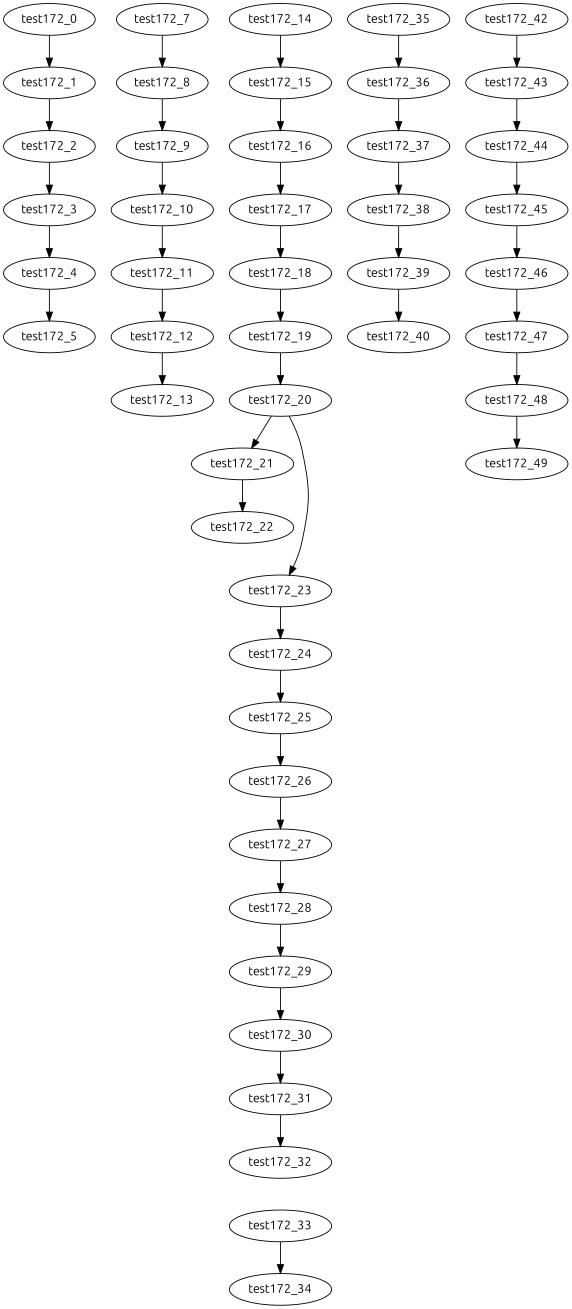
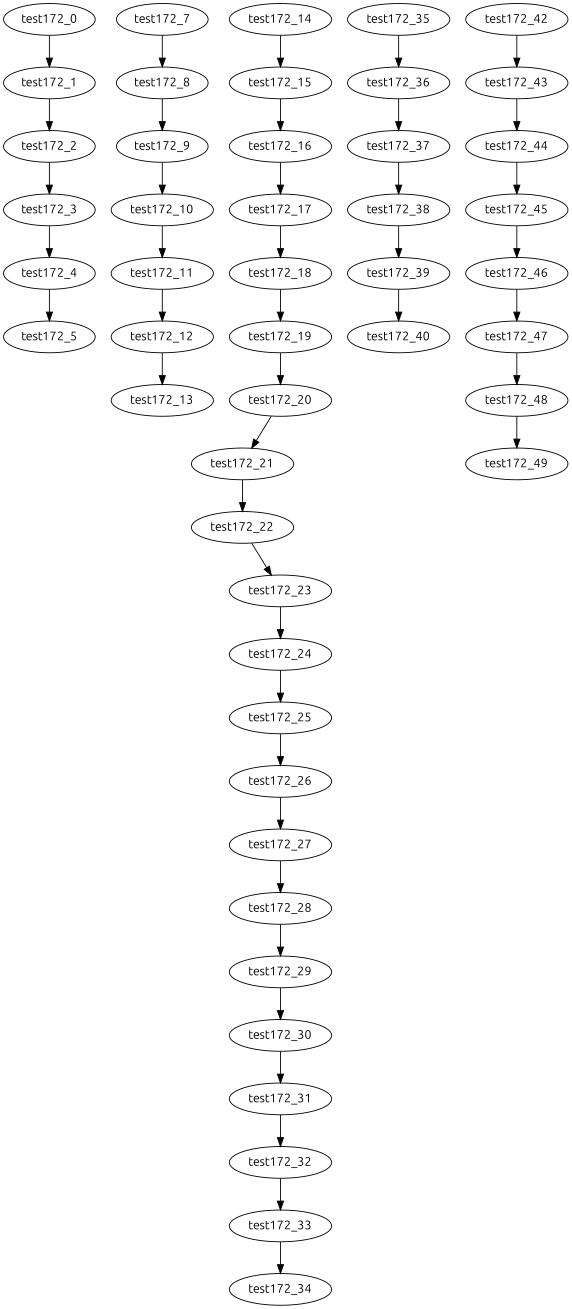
edge "test172_20" -> "test172_23": now "test172_22" -> "test172_23"
edge "test172_32" -> "test172_33": added
